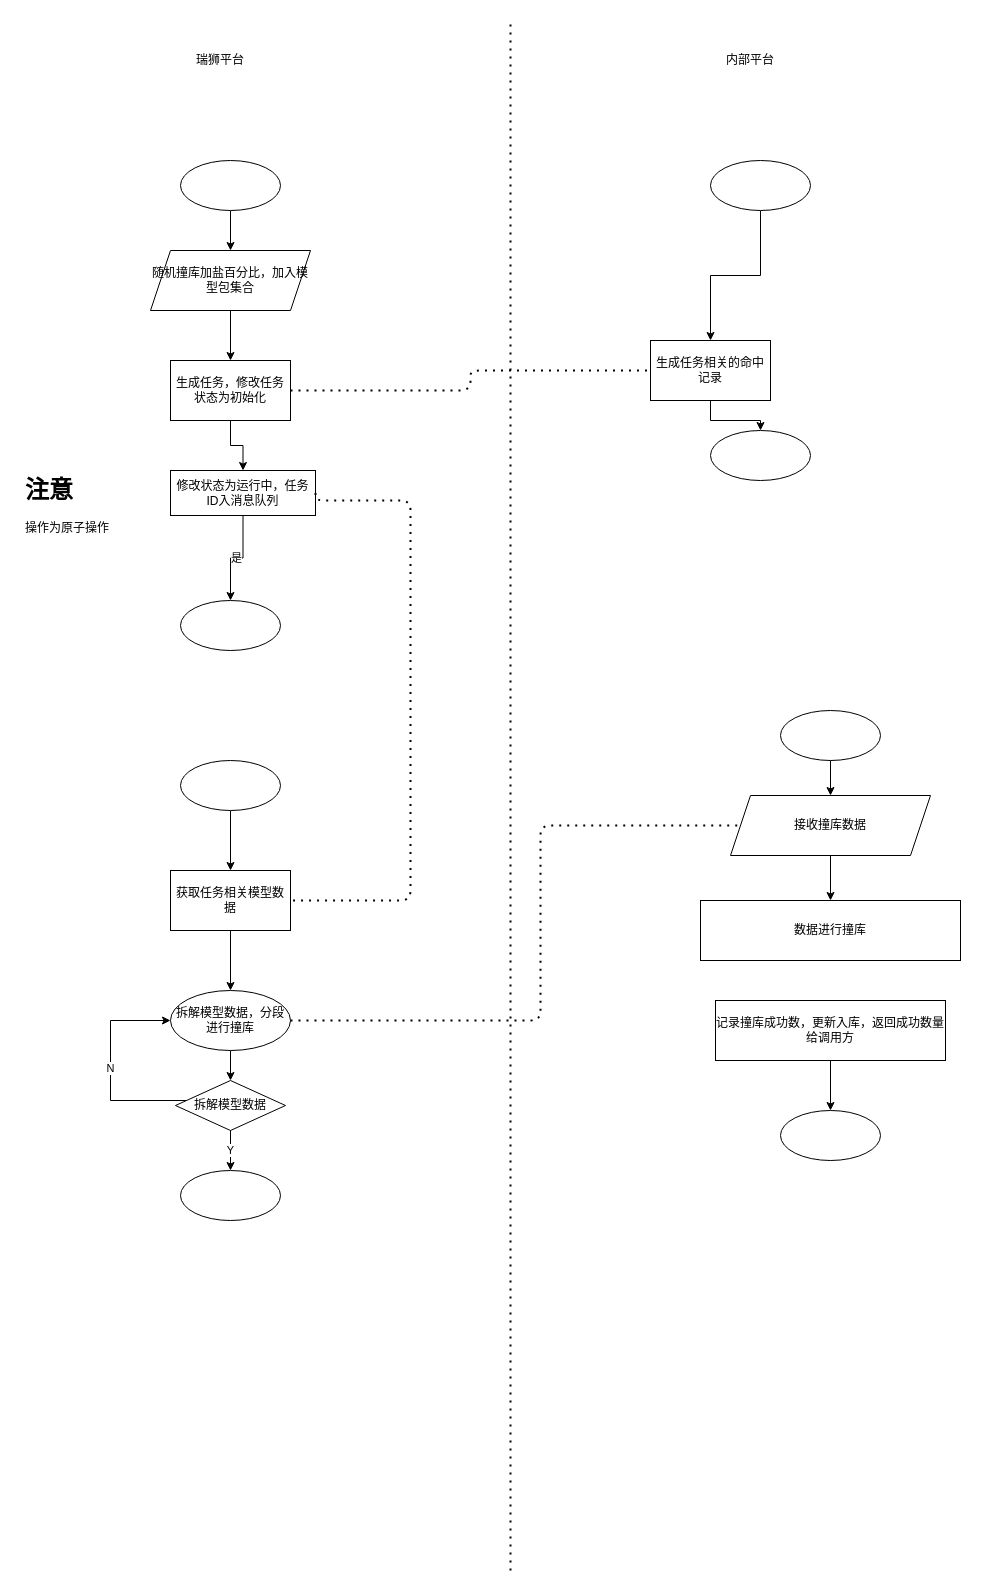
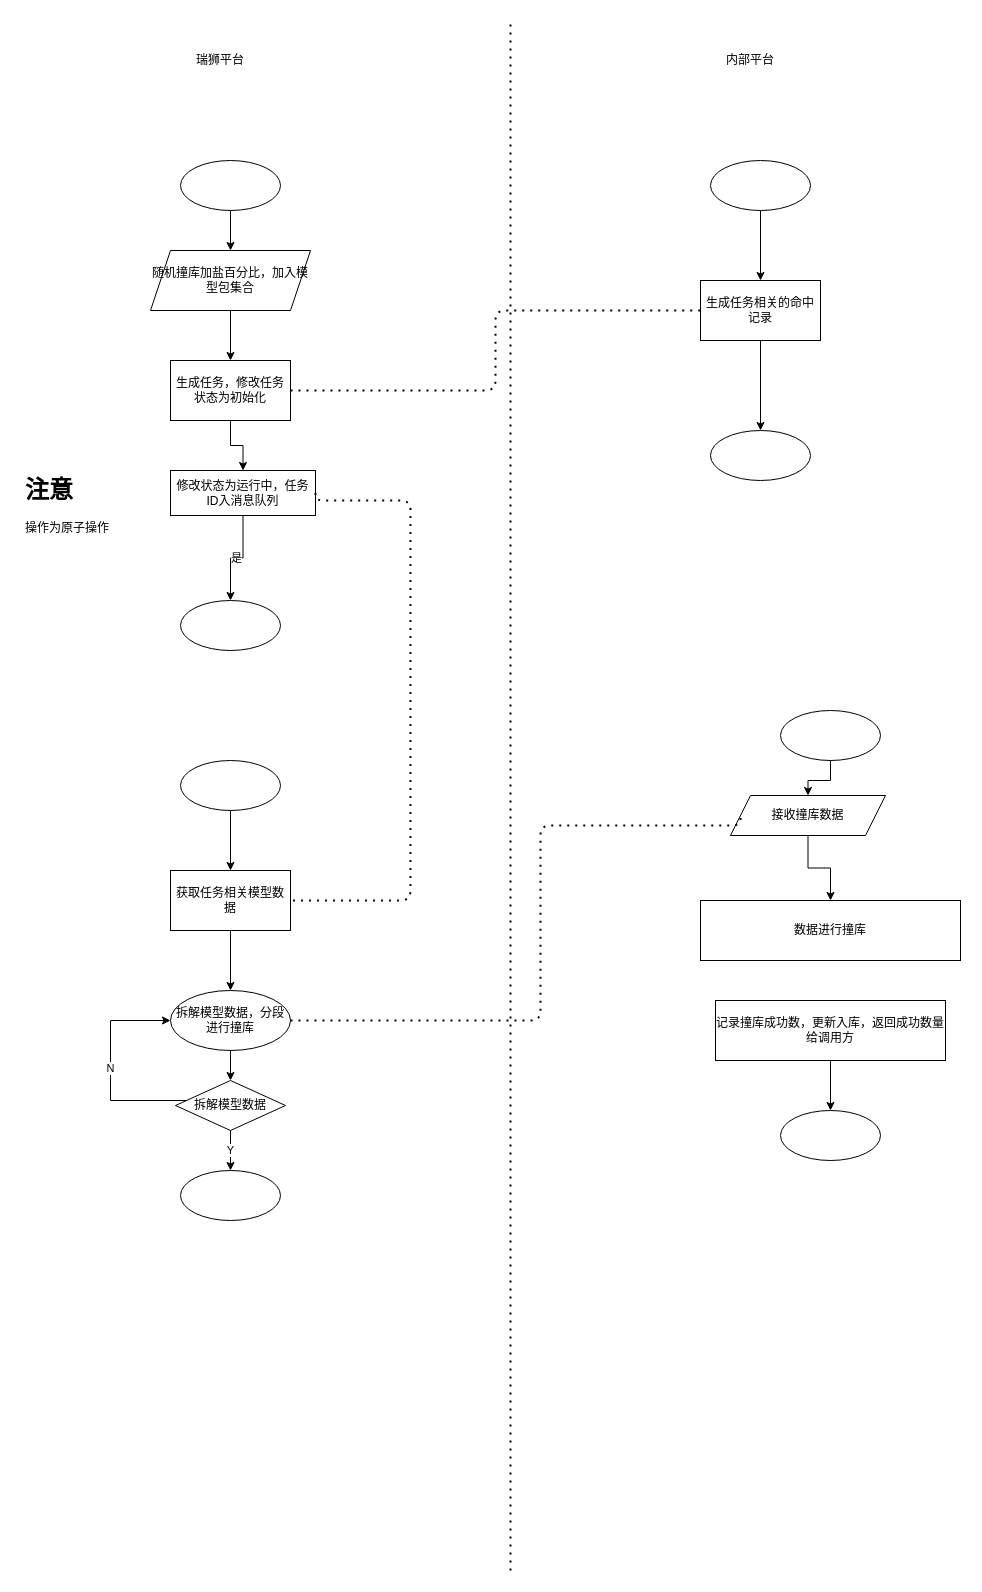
node "生成任务相关的命中记录": moved (711, 371) -> (761, 311)
node "接收撞库数据": size 200x60 -> 155x40
